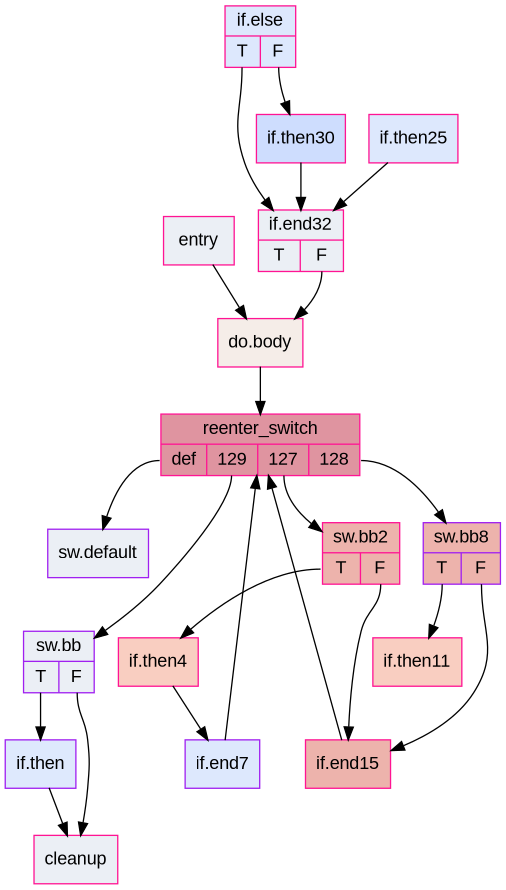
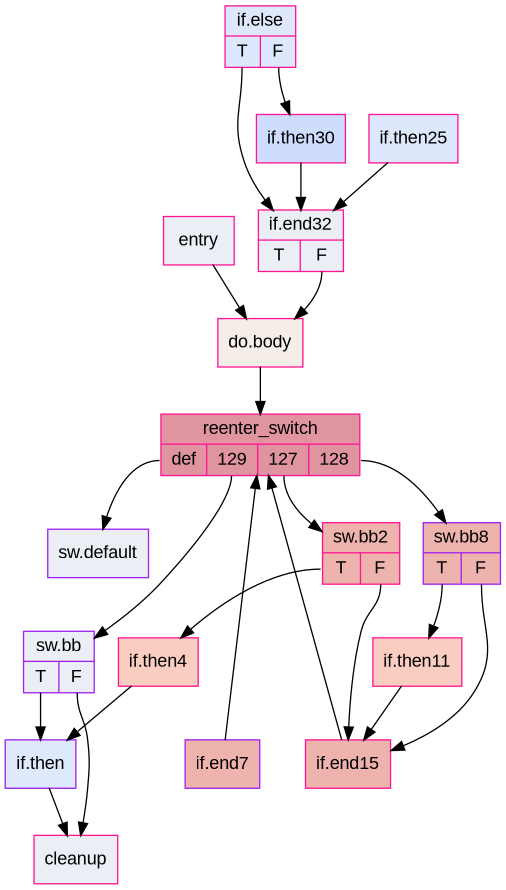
edge "if.then4" -> "if.end7": now "if.then4" -> "if.then"
edge "if.then11" -> "if.end15": added
node "if.end7": fillcolor #b2ccfb70 -> #d6524470
